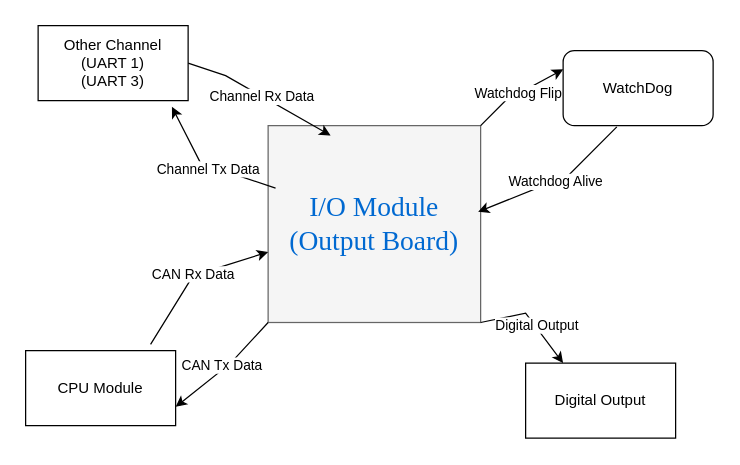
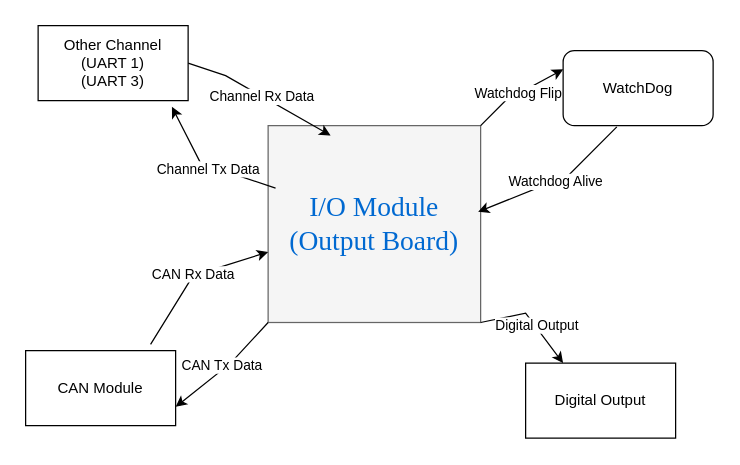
node "CPU Module": label "CPU Module" -> "CAN Module"
